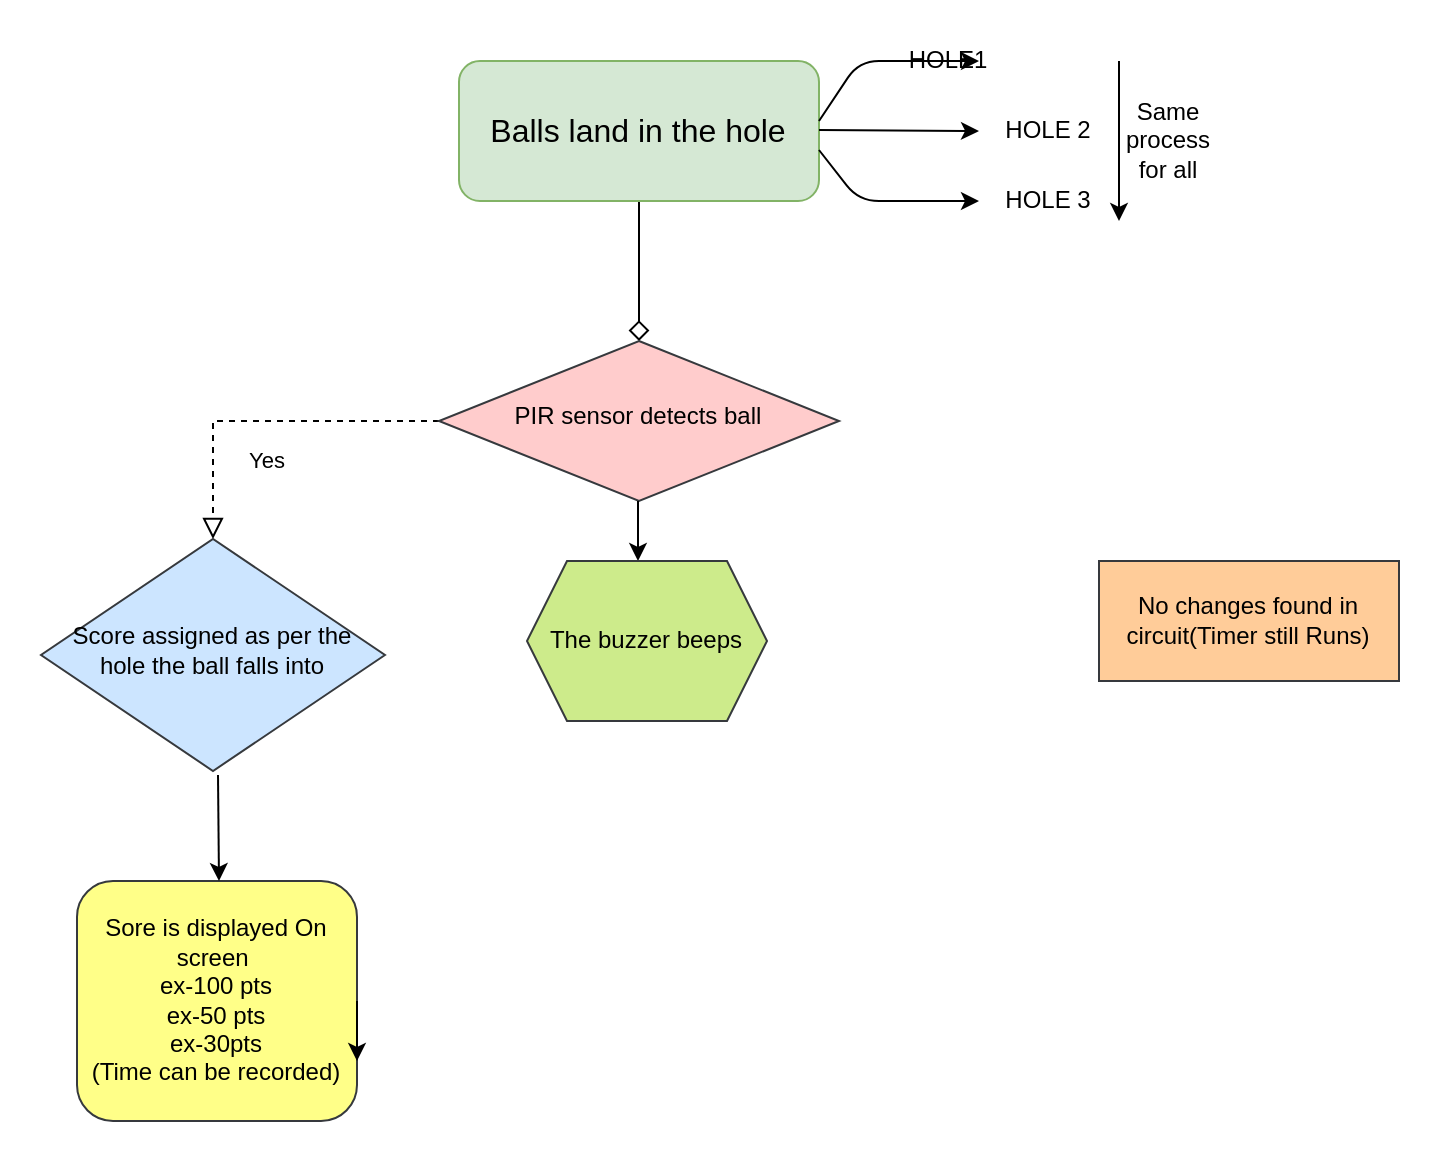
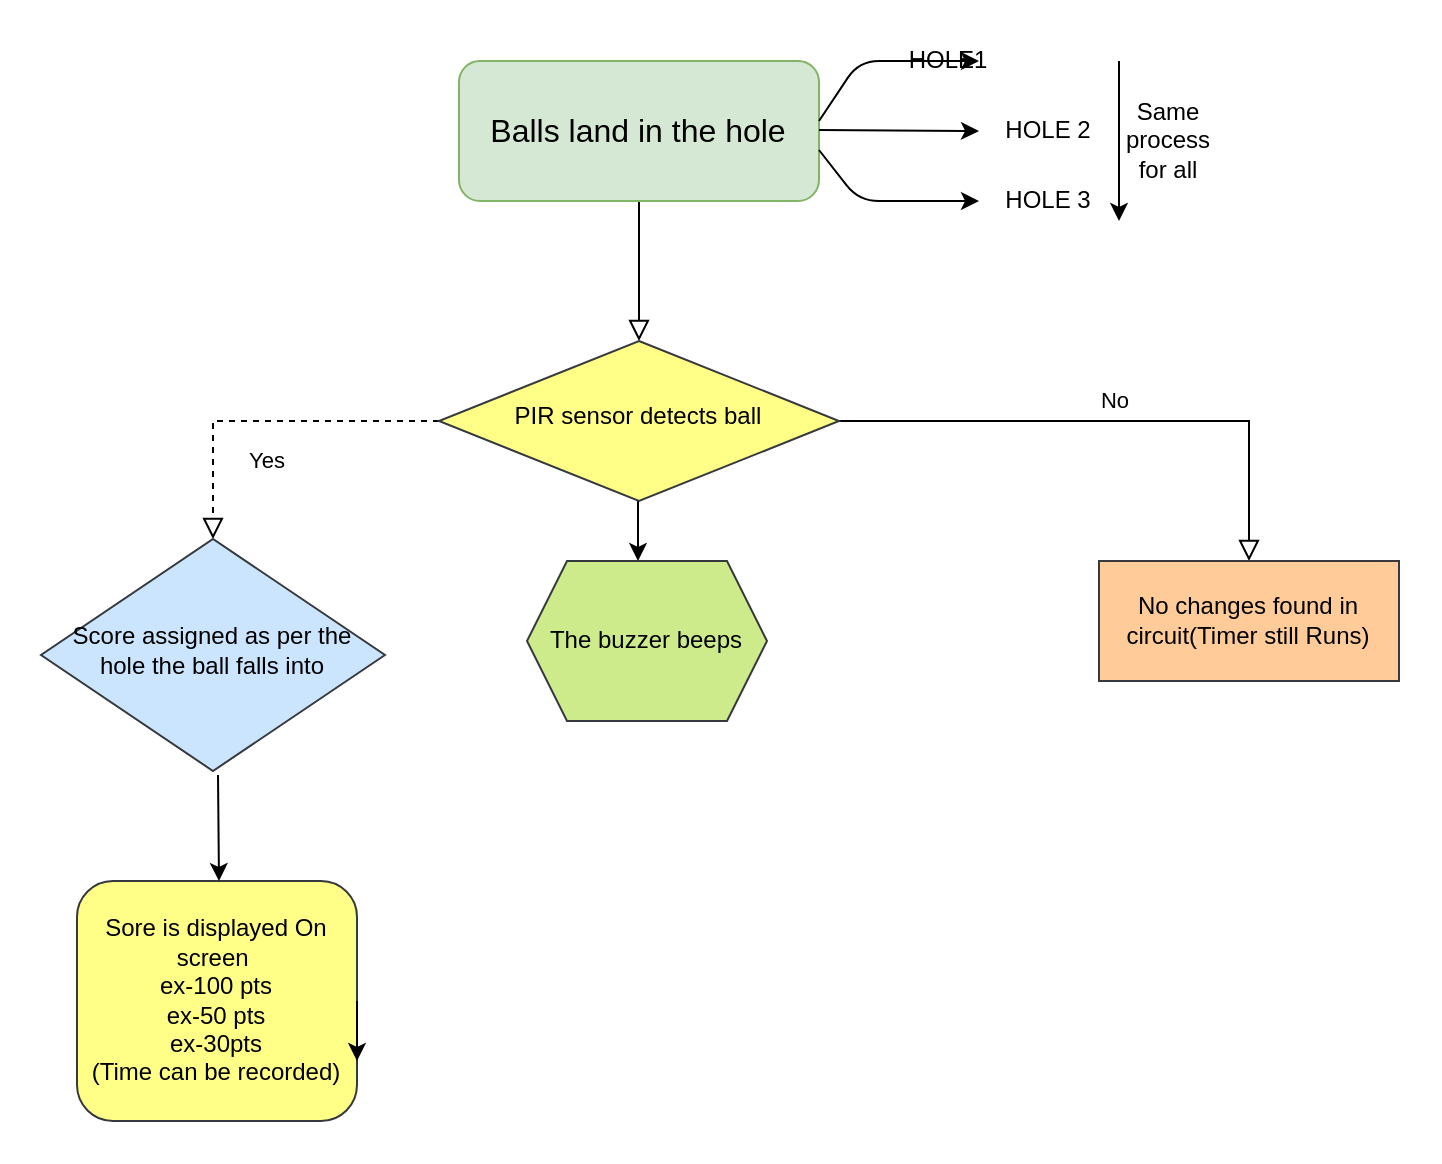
edge "Balls land in the hole" -> "PIR sensor detects ball": arrowhead diamond -> block
node "PIR sensor detects ball": fillcolor #ffcccc -> #ffff88
edge "PIR sensor detects ball" -> "No changes found in circuit(Timer still Runs)": added, label "No"
